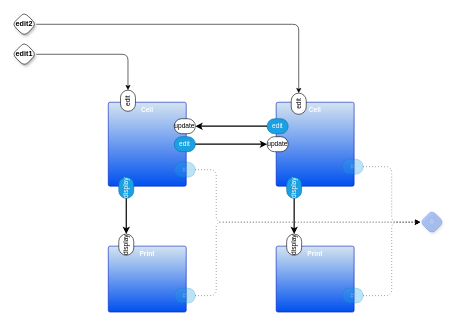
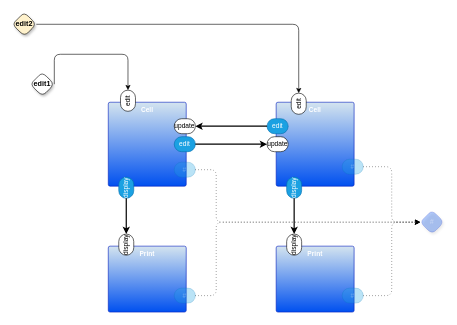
node "edit2": fillcolor #ffffff -> #fff2cc
node "edit1": moved (24, 54) -> (42, 84)
